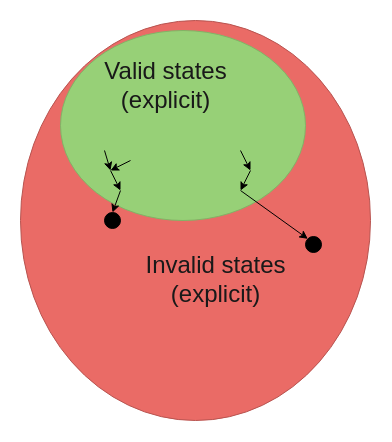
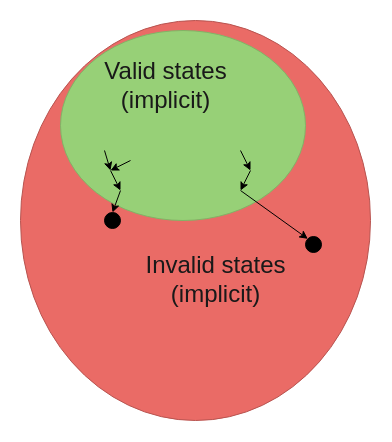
node "Valid states (explicit)": label "Valid states (explicit)" -> "Valid states (implicit)"
node "Invalid states (explicit)": label "Invalid states (explicit)" -> "Invalid states (implicit)"
